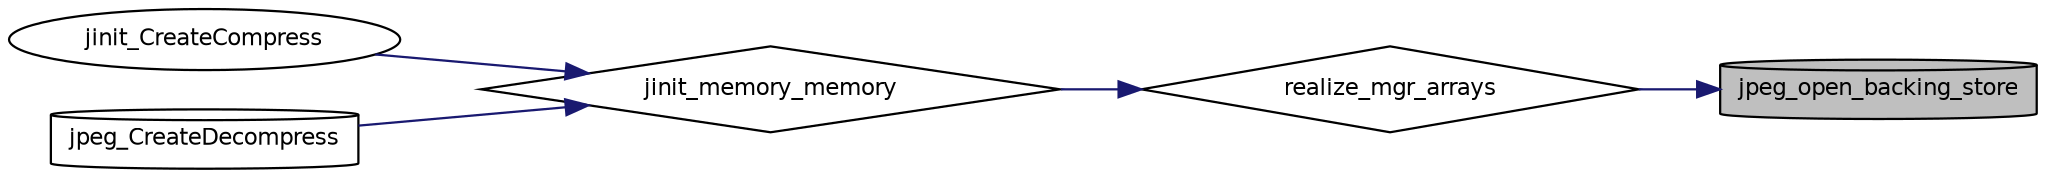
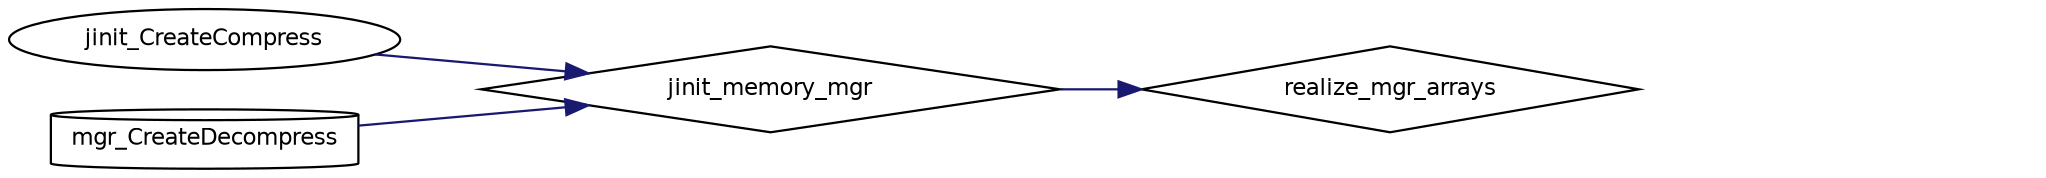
node "jinit_memory_memory": label "jinit_memory_memory" -> "jinit_memory_mgr"
node "jpeg_open_backing_store": removed
node "jpeg_CreateDecompress": label "jpeg_CreateDecompress" -> "mgr_CreateDecompress"
